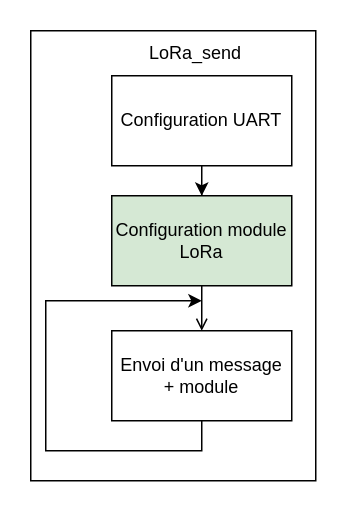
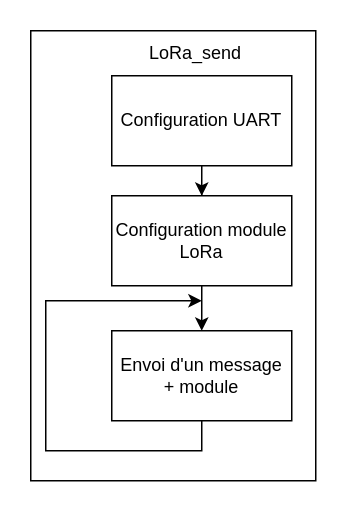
node "Configuration module LoRa": fillcolor #d5e8d4 -> #ffffff
edge "Configuration module LoRa" -> "Envoi d'un message + module": arrowhead open -> classic
